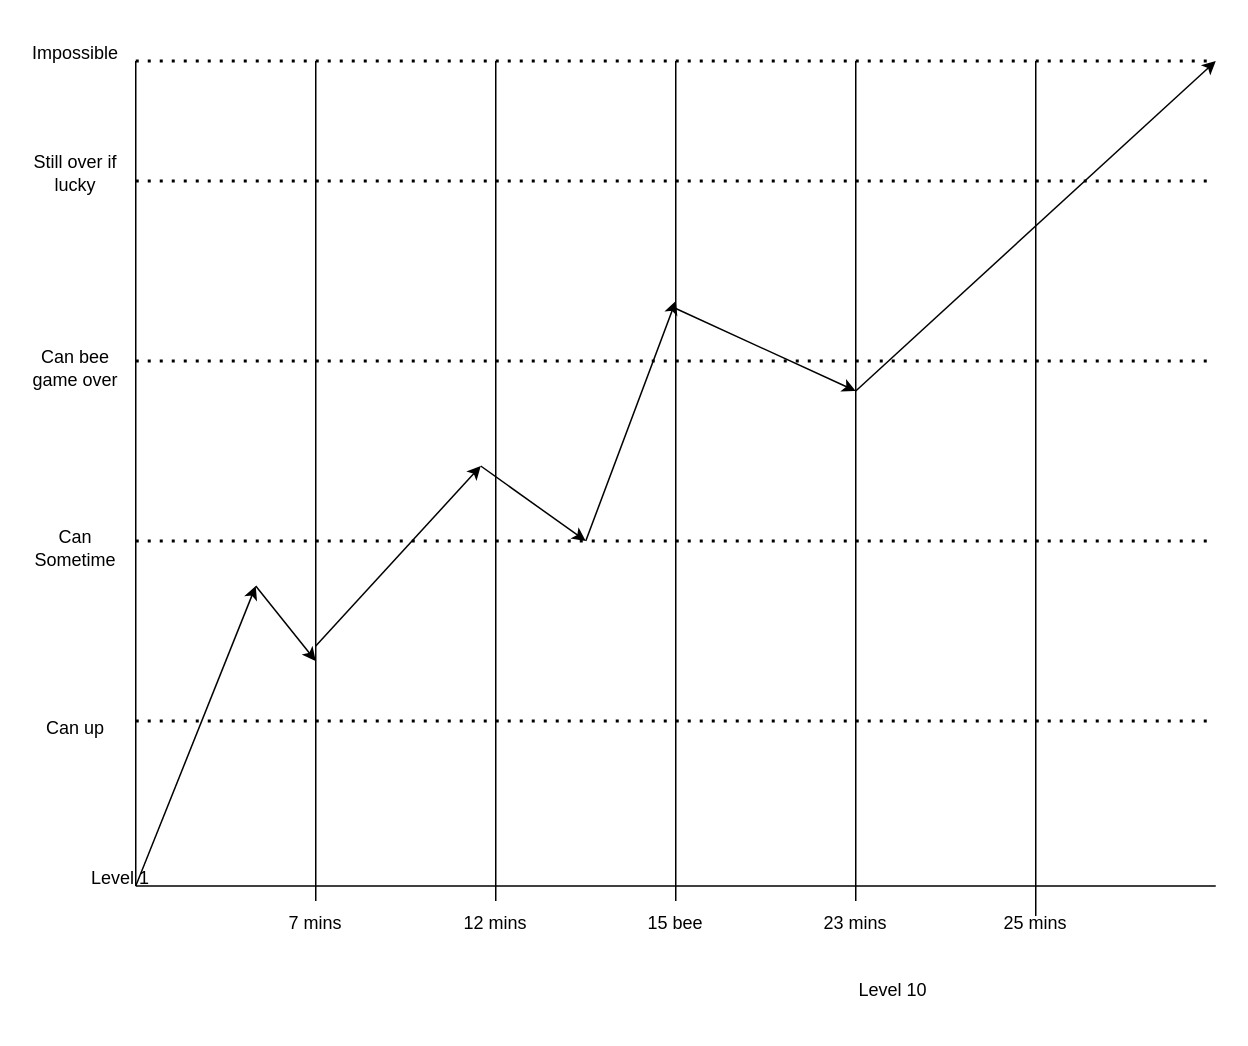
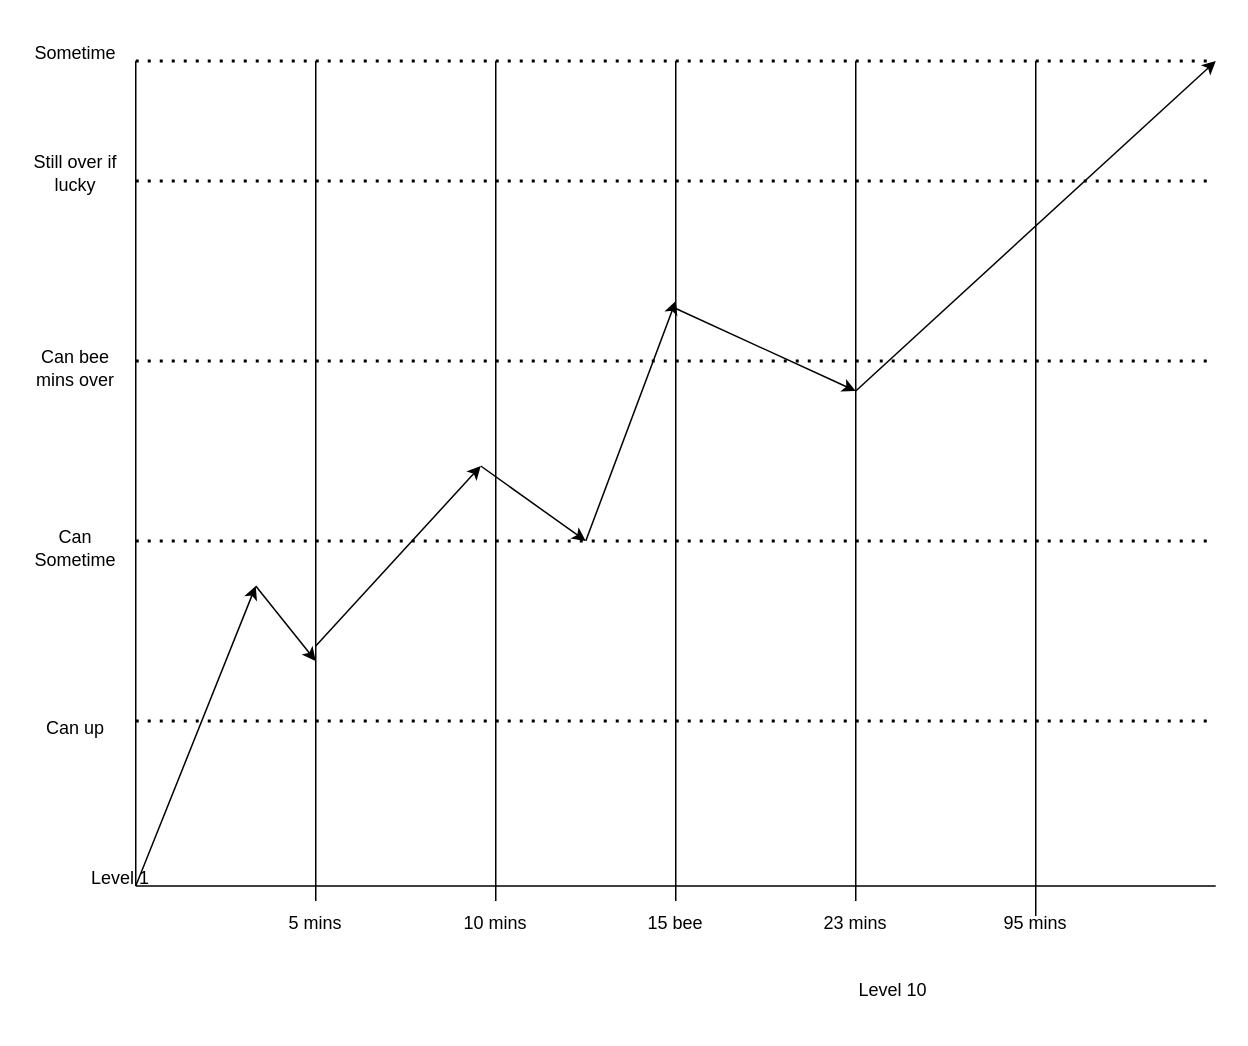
node "Impossible": label "Impossible" -> "Sometime"
node "Can bee game over": label "Can bee game over" -> "Can bee mins over"
node "7 mins": label "7 mins" -> "5 mins"
node "12 mins": label "12 mins" -> "10 mins"
node "25 mins": label "25 mins" -> "95 mins"
